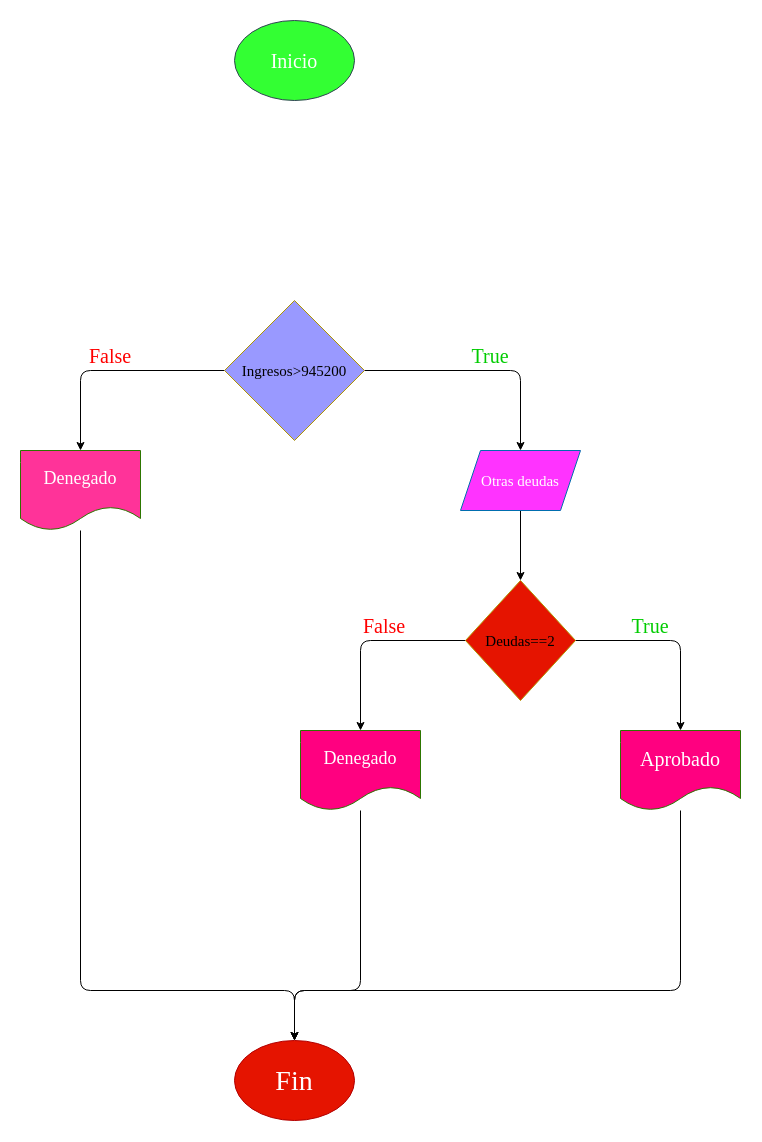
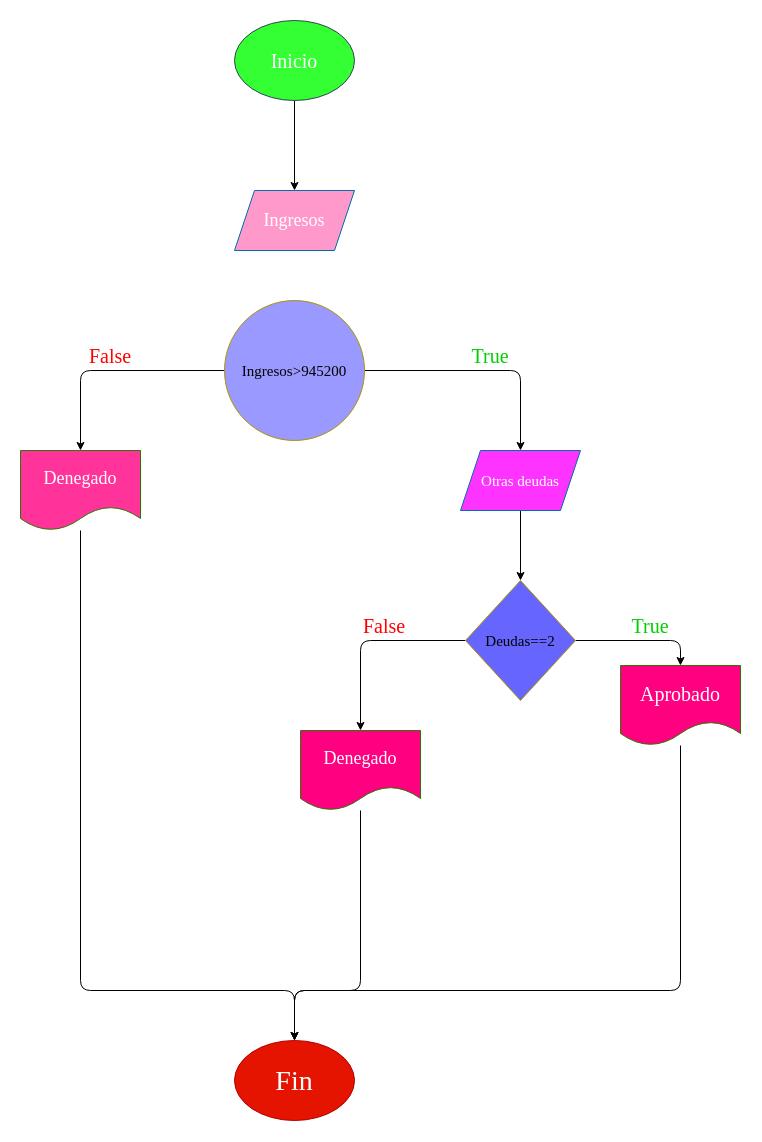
edge "Inicio" -> "Ingresos": added
node "Ingresos": added
node "Ingresos>945200": shape diamond -> ellipse
node "Deudas==2": fillcolor #e51400 -> #6666ff
node "Aprobado": moved (681, 771) -> (681, 706)
